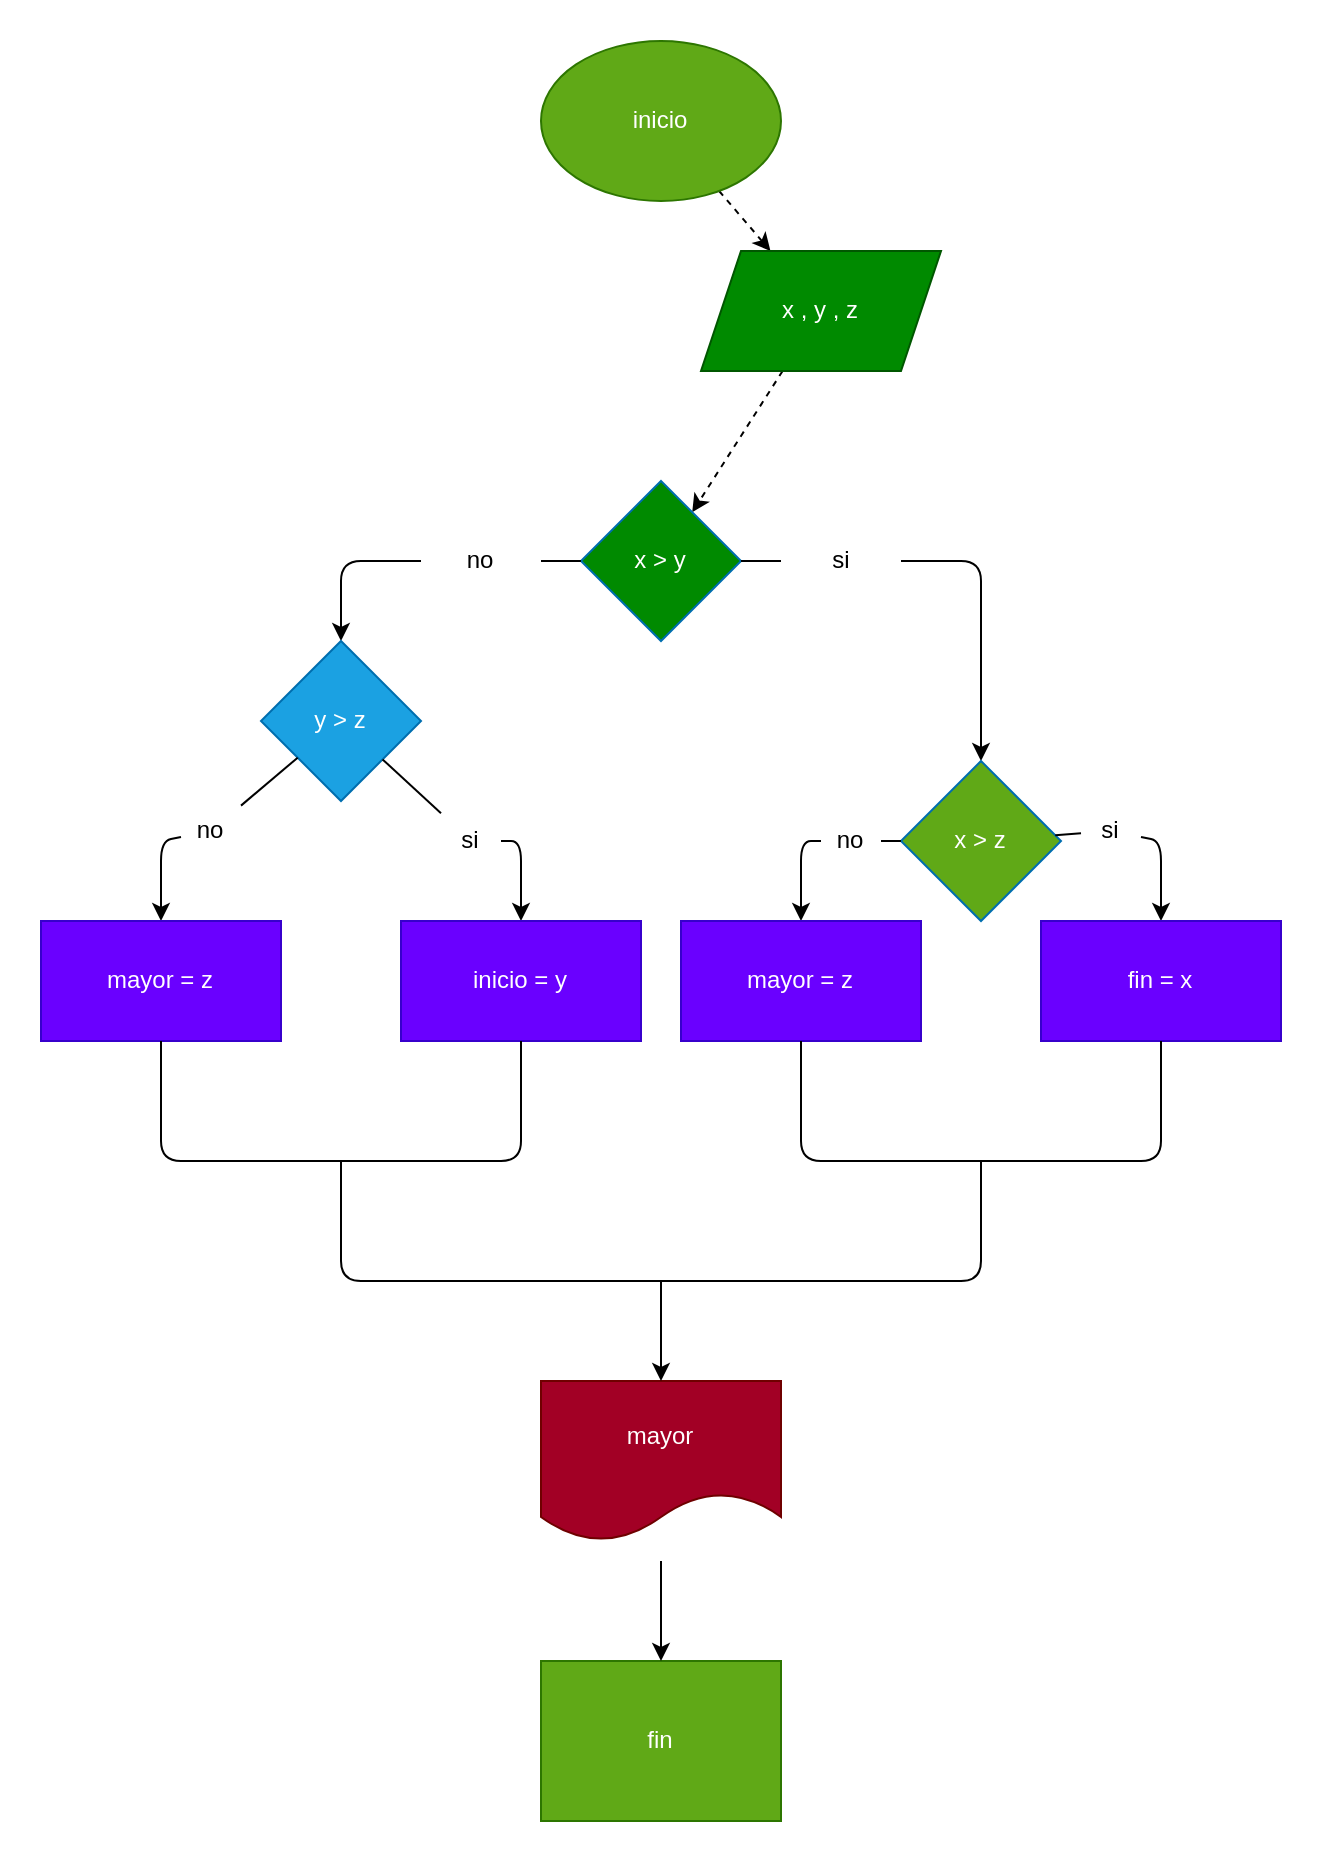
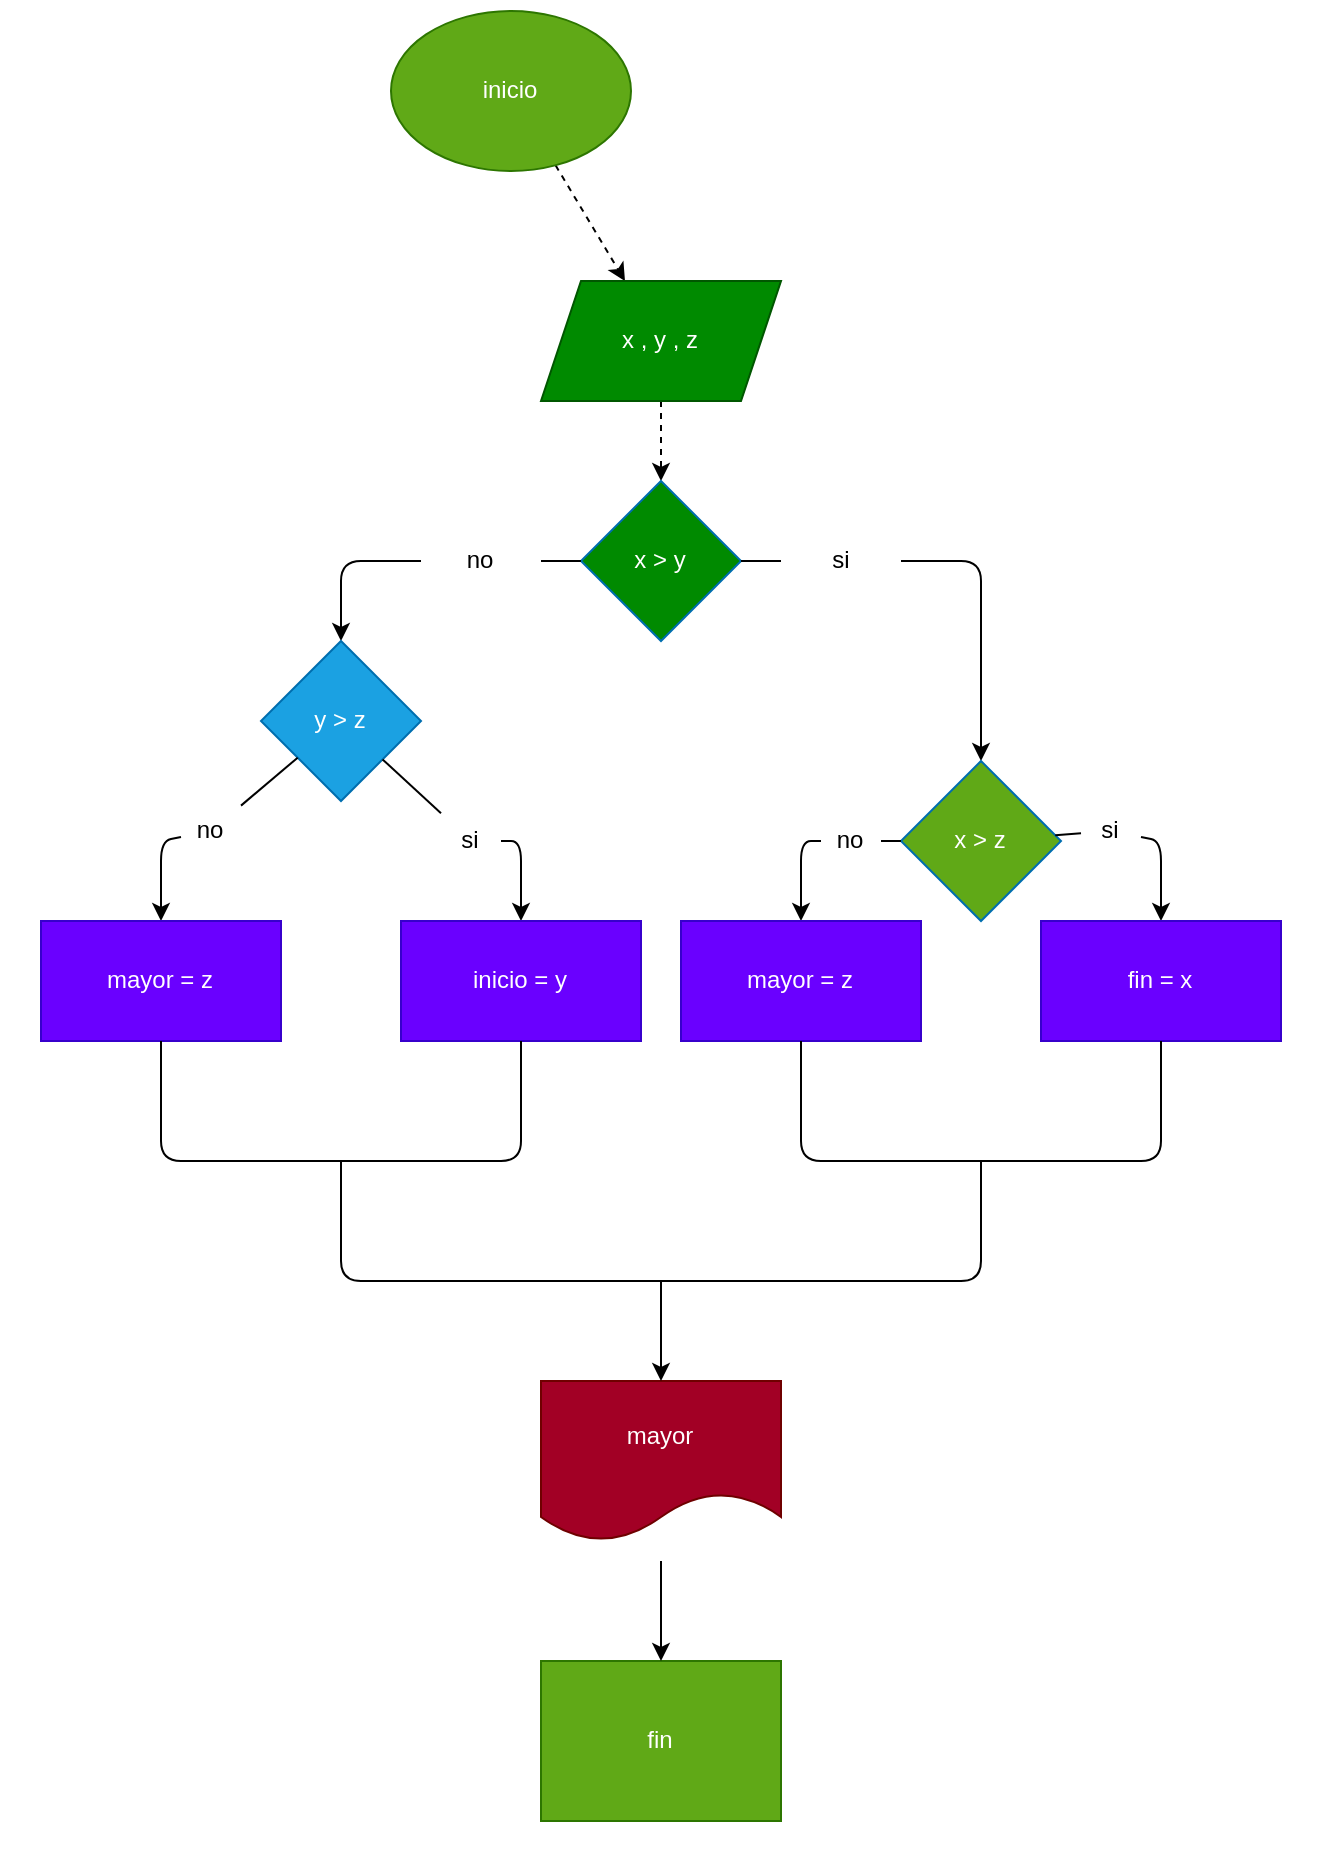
node "inicio": moved (661, 121) -> (511, 91)
node "x , y , z": moved (821, 311) -> (661, 341)
